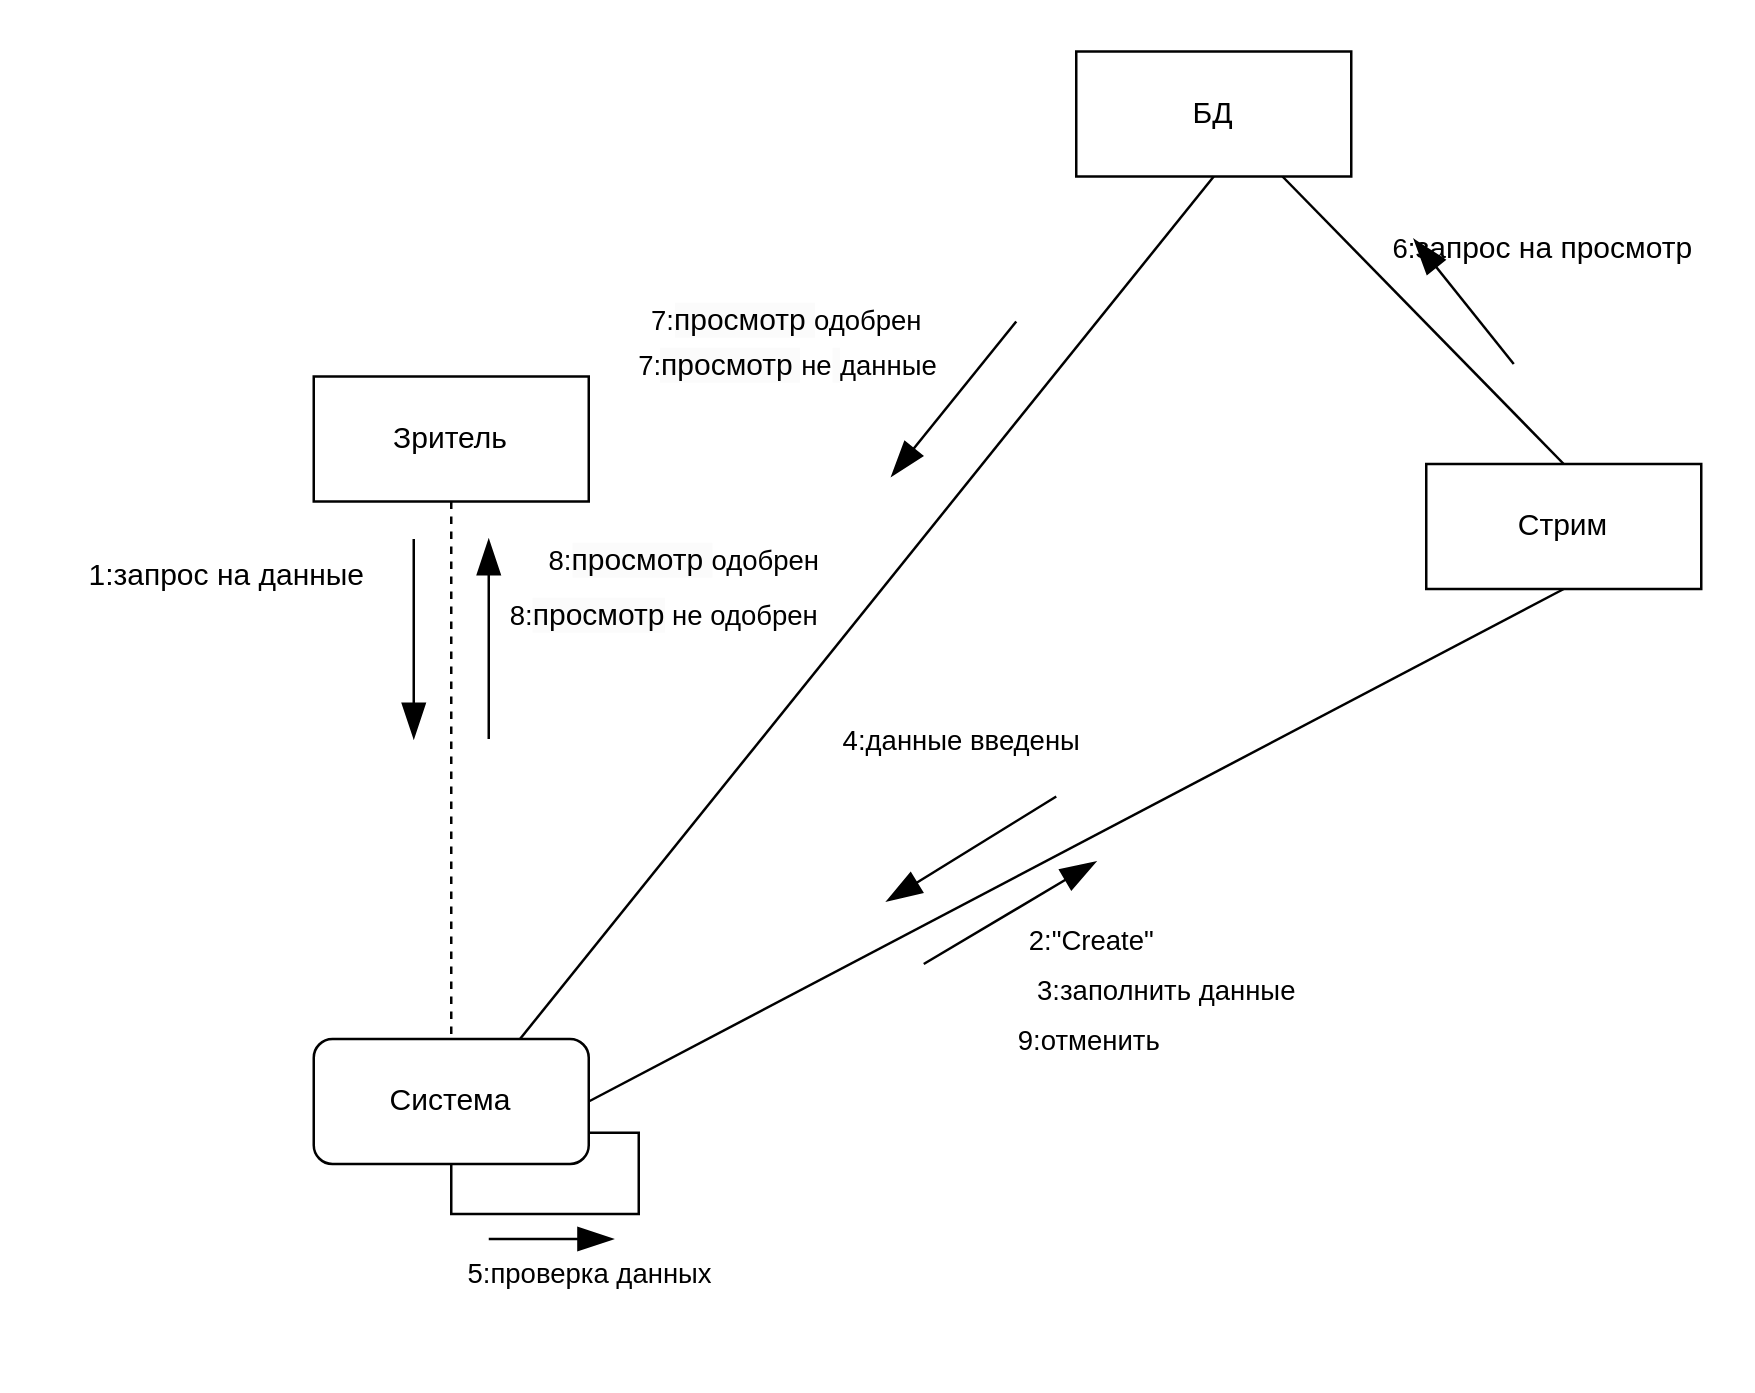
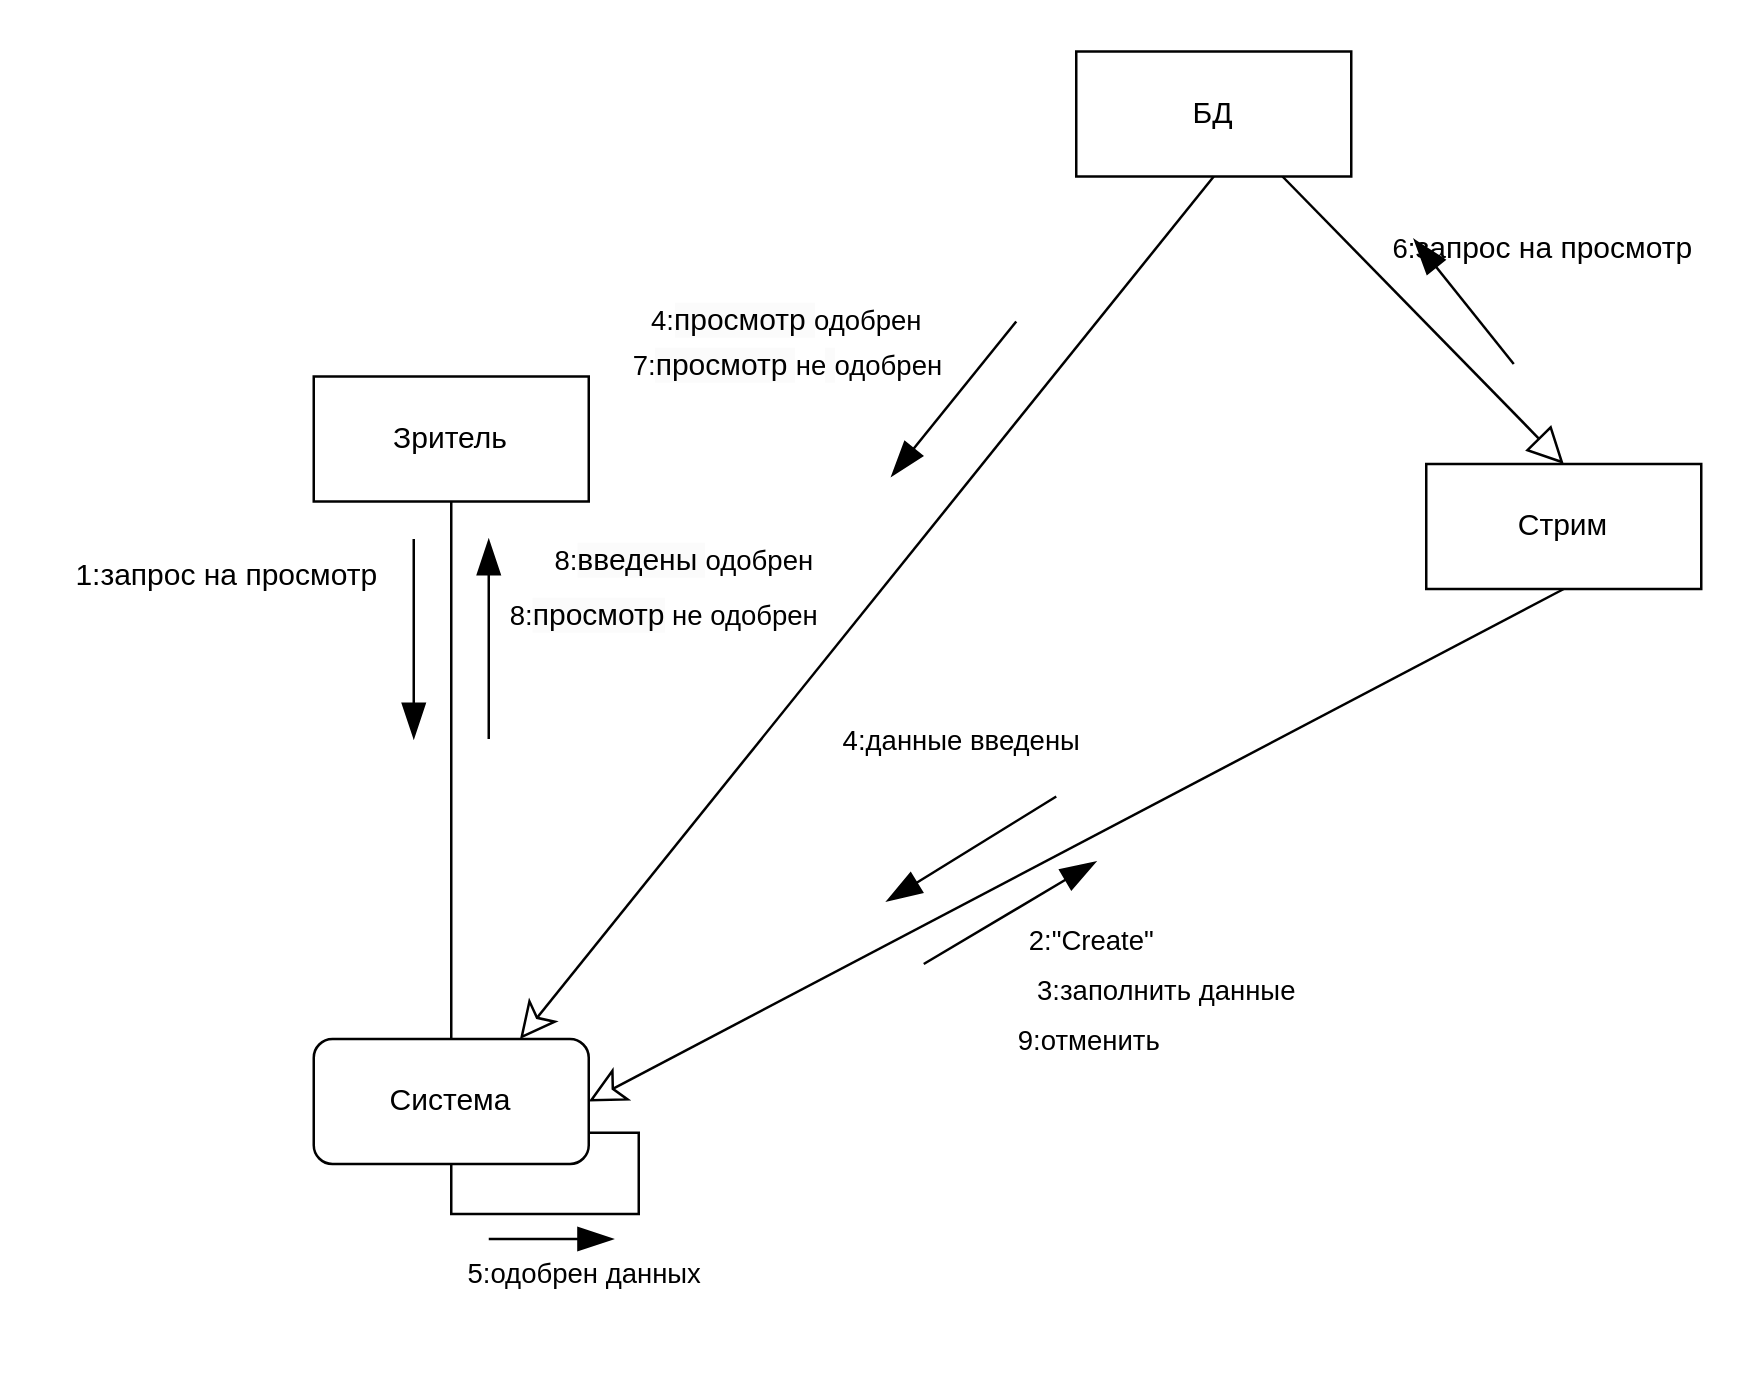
node "7:просмотр одобрен": label "7:просмотр одобрен" -> "4:просмотр одобрен"
node "7:просмотр не данные": label "7:просмотр не данные" -> "7:просмотр не одобрен"
edge "БД" -- "Стрим": arrowhead none -> block
node "8:просмотр одобрен": label "8:просмотр одобрен" -> "8:введены одобрен"
node "1:запрос на данные": label "1:запрос на данные" -> "1:запрос на просмотр"
edge "Зритель" -- "Система": style dashed -> solid
edge "БД" -- "Система": arrowhead none -> classic
edge "Стрим" -- "Система": arrowhead none -> classic
node "5:проверка данных": label "5:проверка данных" -> "5:одобрен данных"
